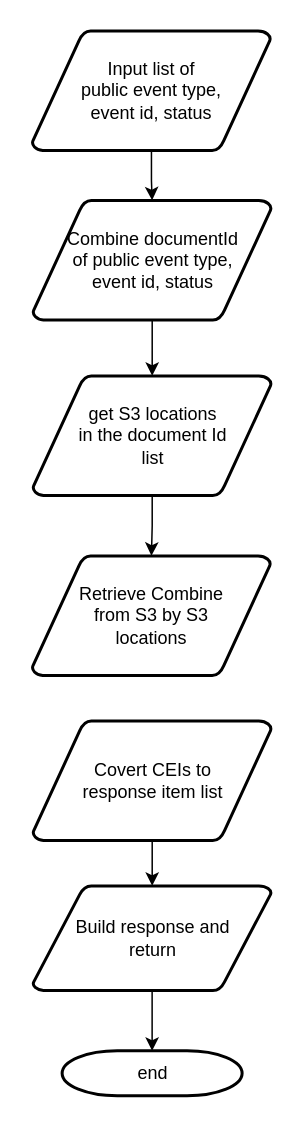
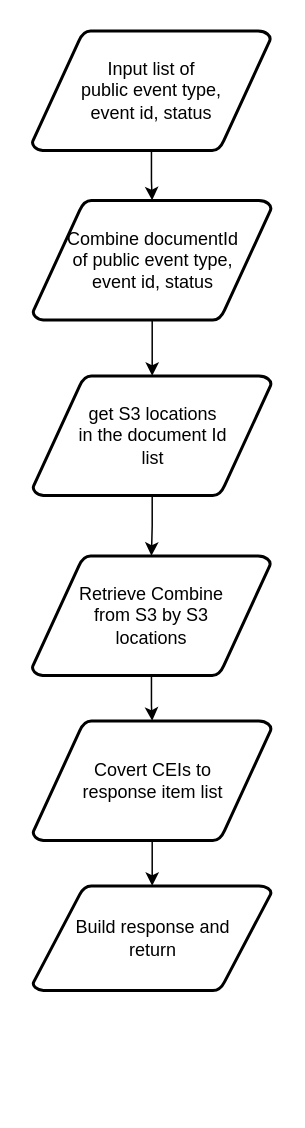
edge "Retrieve Combine from S3 by S3 locations" -> "Covert CEIs to response item list": added
edge "Build response and return" -> "end": removed
node "end": removed
